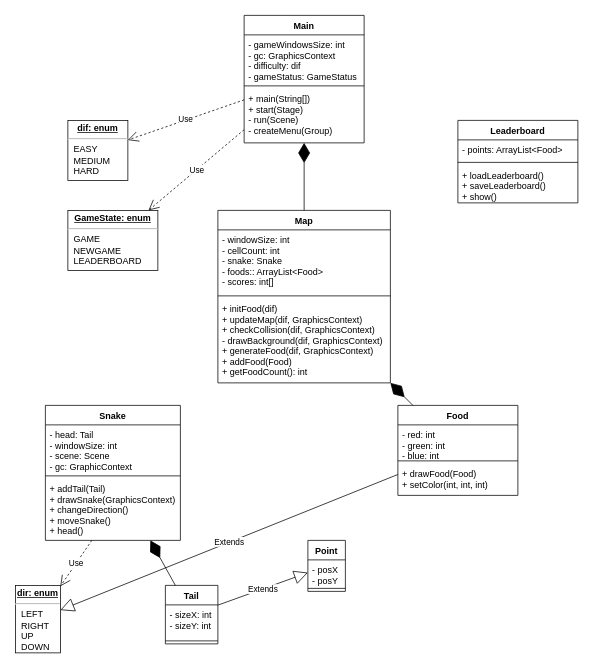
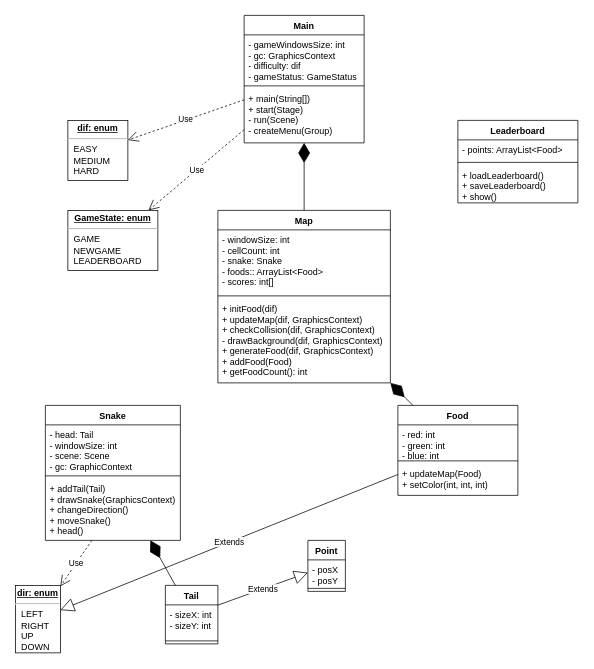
node "+ drawFood(Food) + setColor(int, int, int)": label "+ drawFood(Food) + setColor(int, int, int)" -> "+ updateMap(Food) + setColor(int, int, int)"
